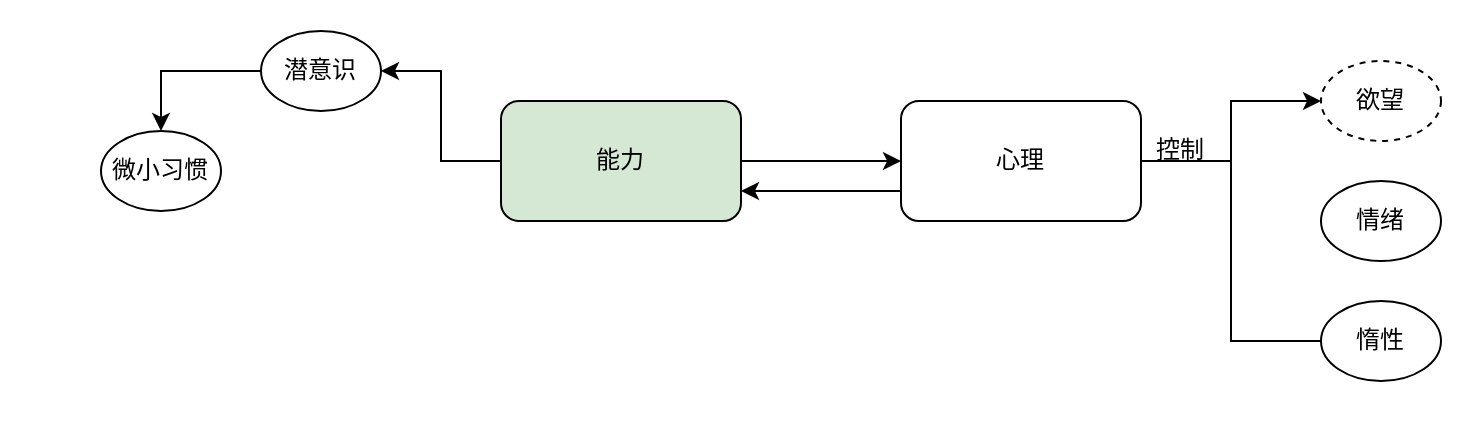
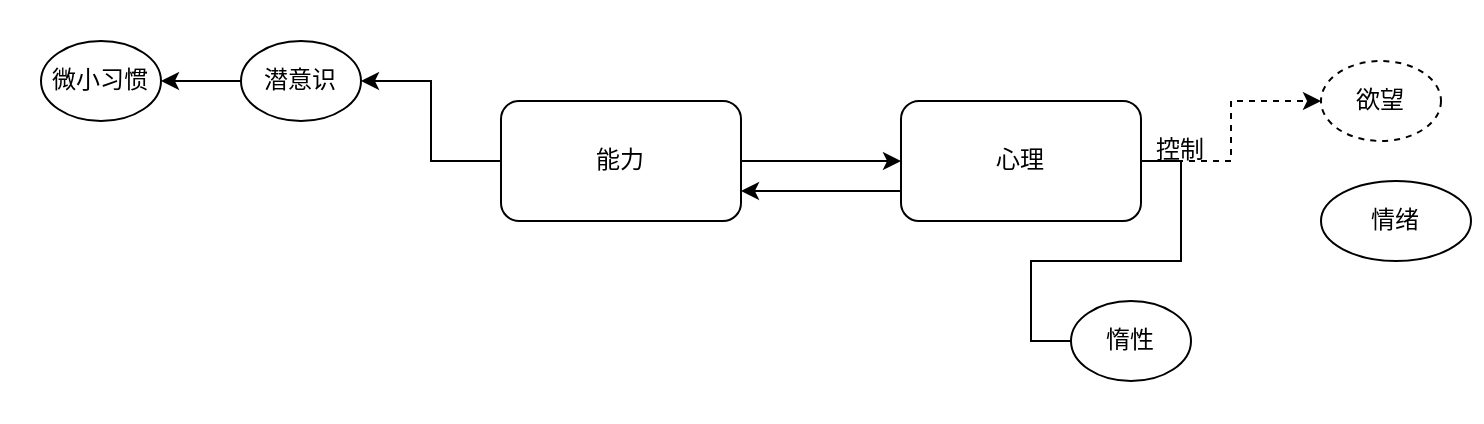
node "潜意识": moved (321, 71) -> (301, 81)
edge "心理" -> "欲望": style solid -> dashed
node "能力": fillcolor #d5e8d4 -> #ffffff
node "微小习惯": moved (161, 171) -> (101, 81)
node "情绪": size 120x80 -> 150x80
node "惰性": moved (1381, 341) -> (1131, 341)
